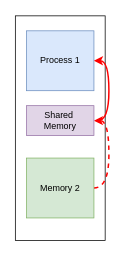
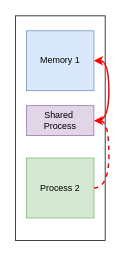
node "Process 1": label "Process 1" -> "Memory 1"
node "Shared Memory": label "Shared Memory" -> "Shared Process"
node "Memory 2": label "Memory 2" -> "Process 2"
